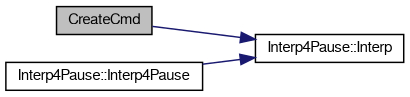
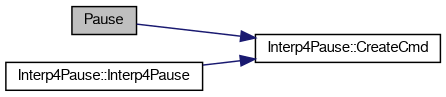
node "CreateCmd": label "CreateCmd" -> "Pause"
node "Interp4Pause::Interp": label "Interp4Pause::Interp" -> "Interp4Pause::CreateCmd"
